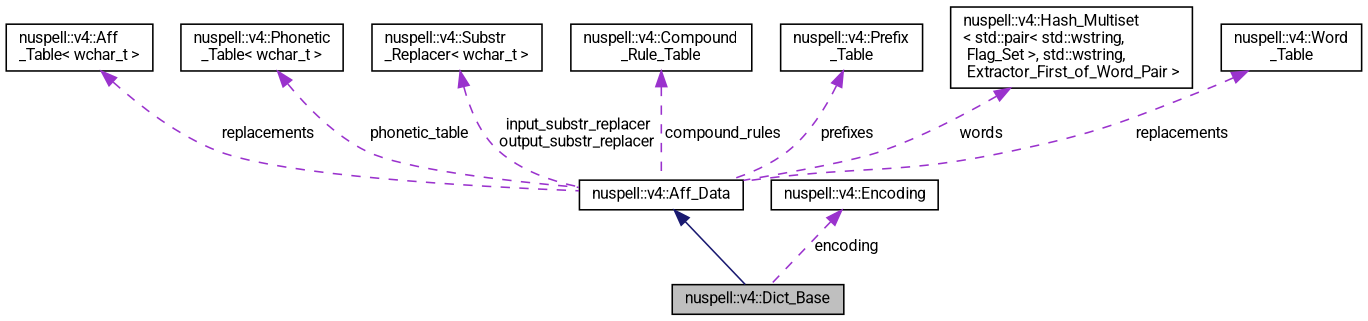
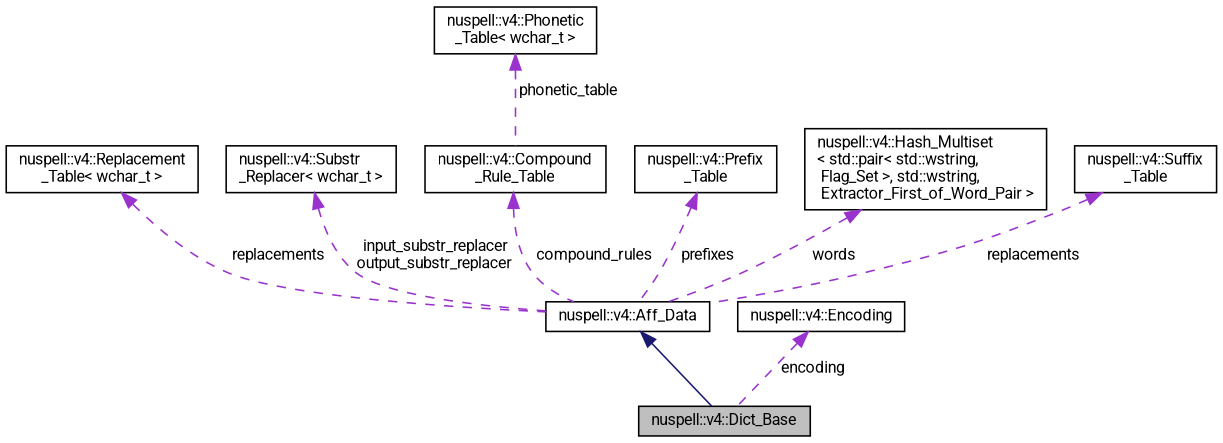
node "nuspell::v4::Aff _Table< wchar_t >": label "nuspell::v4::Aff _Table< wchar_t >" -> "nuspell::v4::Replacement _Table< wchar_t >"
node "nuspell::v4::Word _Table": label "nuspell::v4::Word _Table" -> "nuspell::v4::Suffix _Table"
edge "nuspell::v4::Aff_Data" -> "nuspell::v4::Phonetic _Table< wchar_t >": now "nuspell::v4::Compound _Rule_Table" -> "nuspell::v4::Phonetic _Table< wchar_t >"
